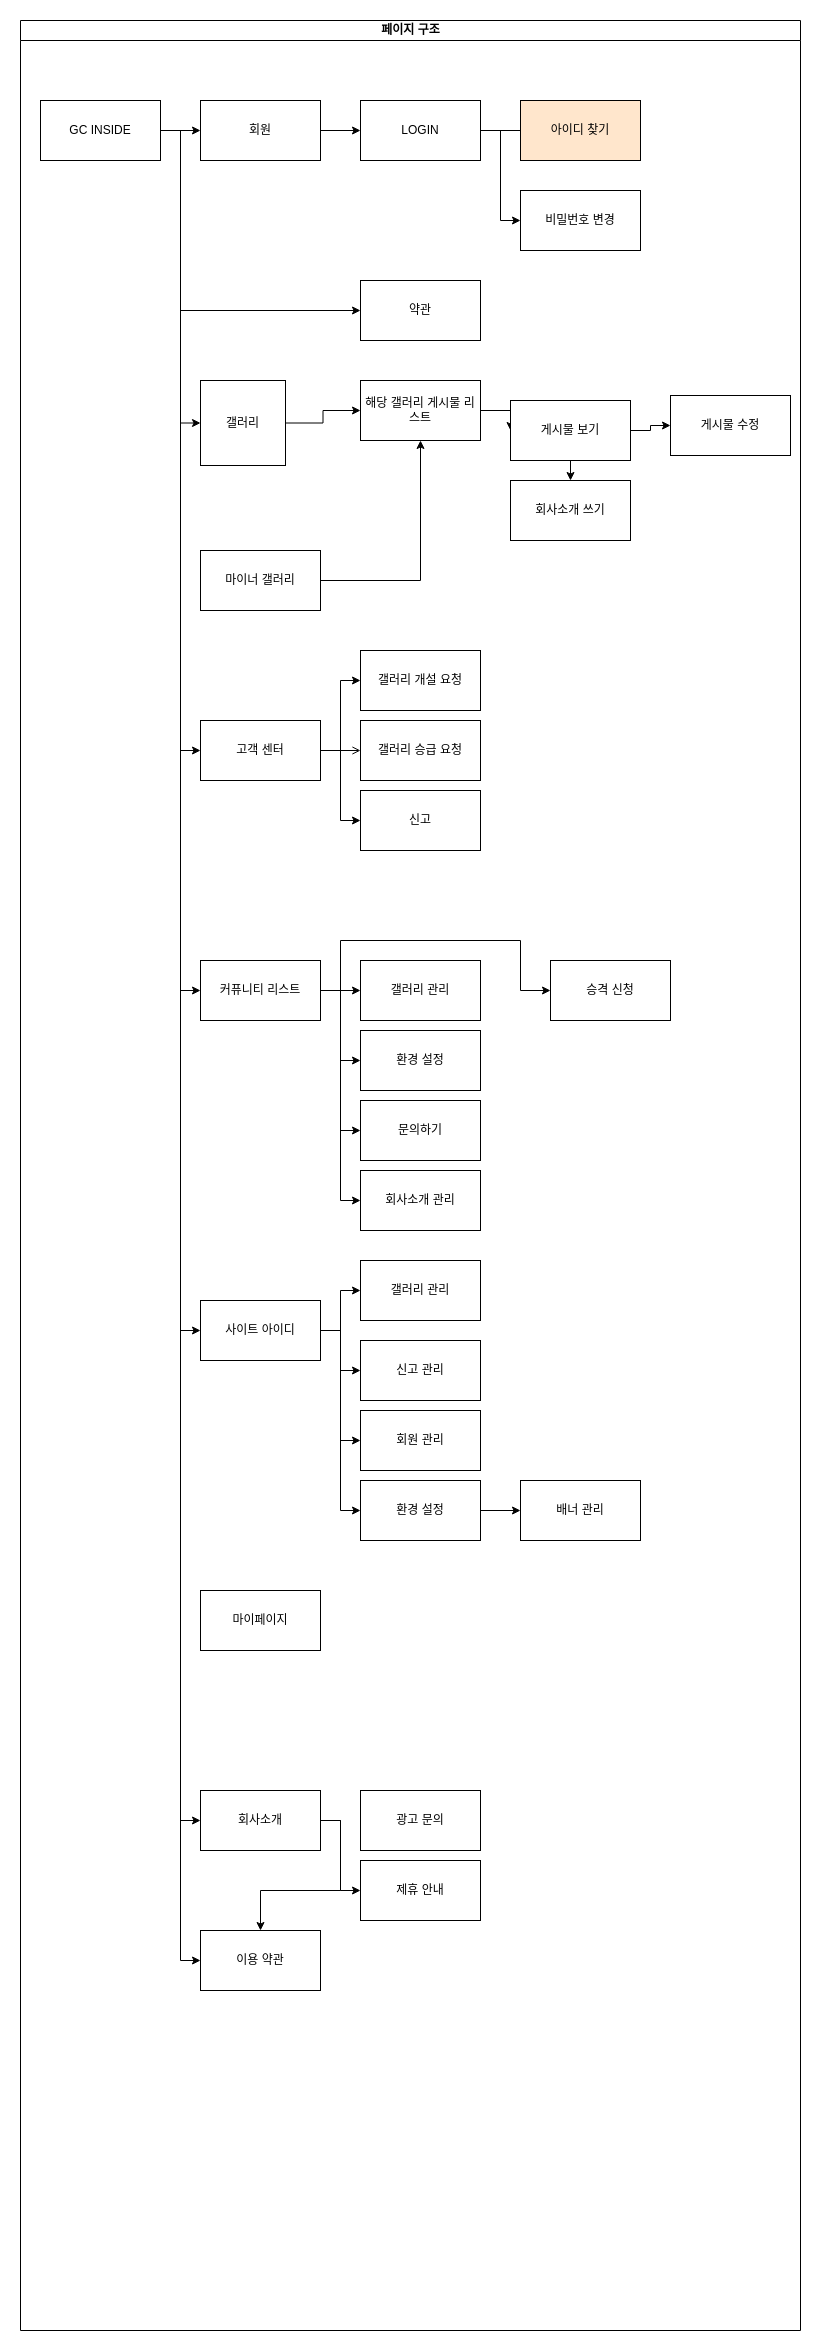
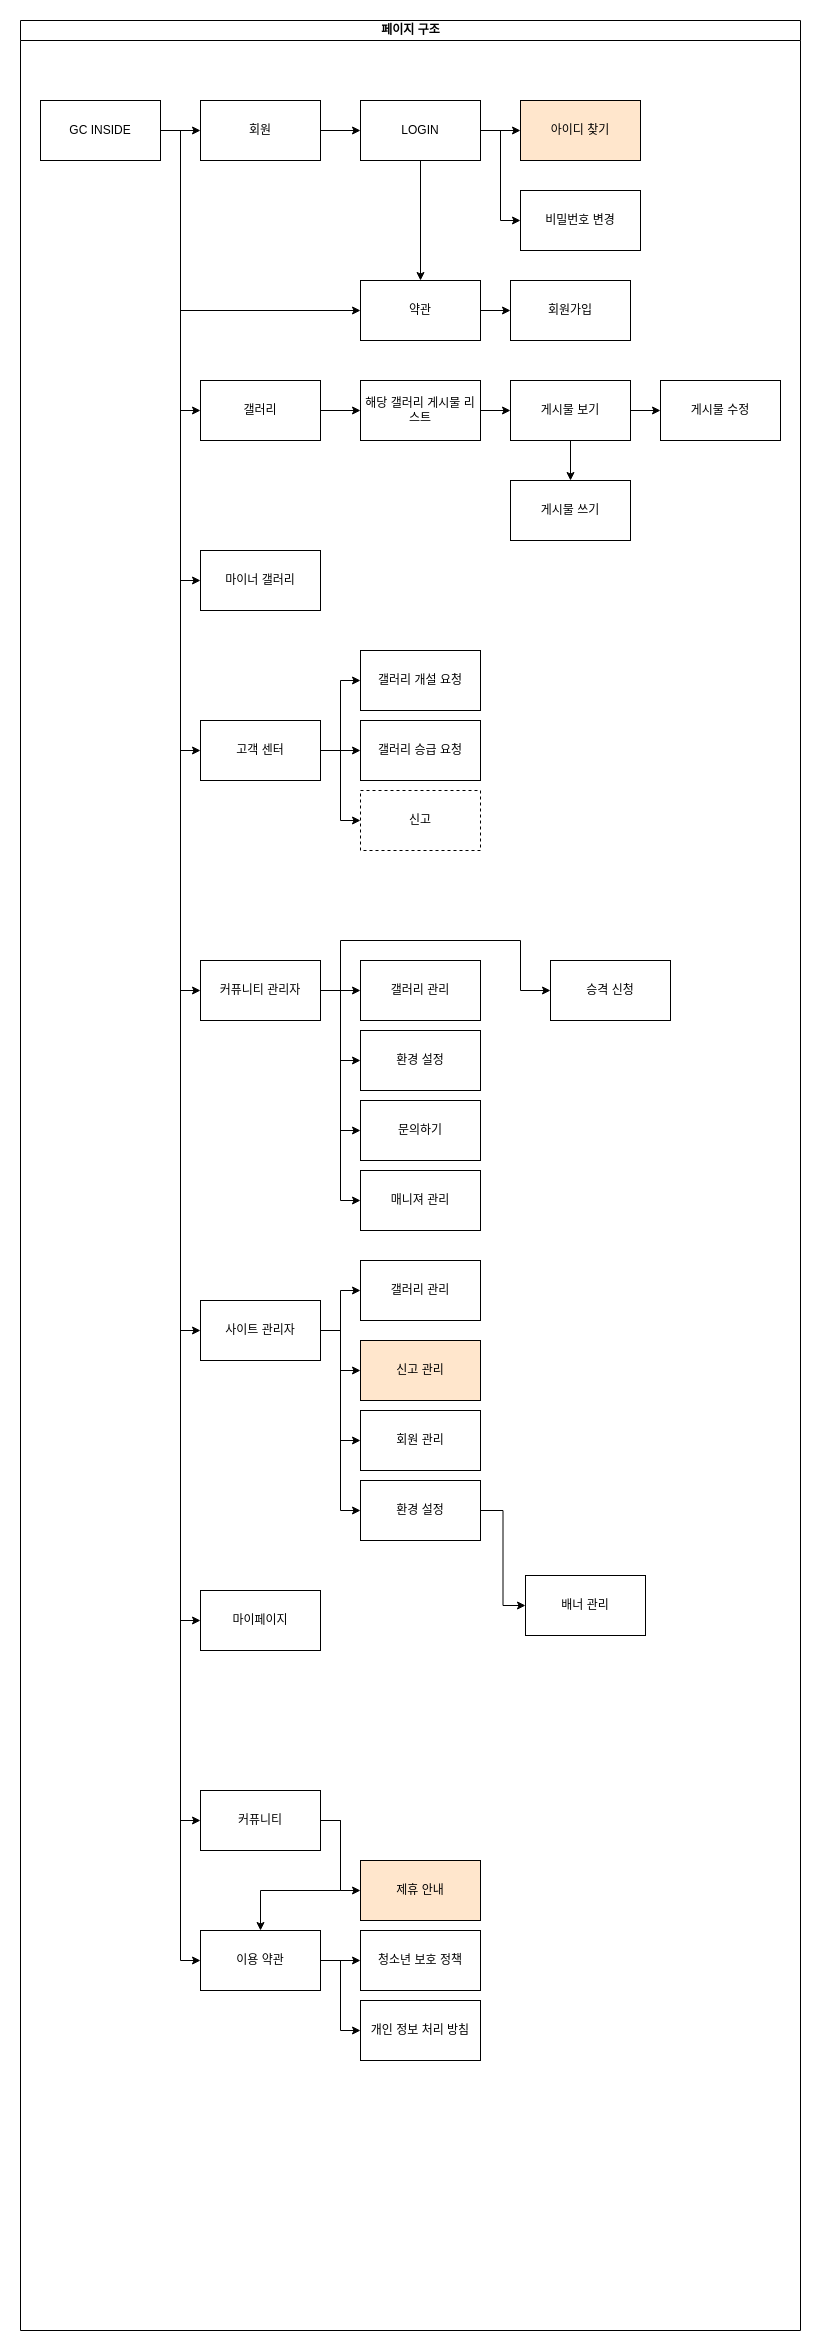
edge "LOGIN" -- "아이디 찾기": arrowhead none -> classic
edge "LOGIN" -> "약관": added
edge "약관" -> "회원가입": added
node "회원가입": added
node "갤러리": size 85x85 -> 120x60
node "게시물 수정": moved (731, 426) -> (721, 411)
node "게시물 보기": moved (571, 431) -> (571, 411)
node "회사소개 쓰기": label "회사소개 쓰기" -> "게시물 쓰기"
edge "마이너 갤러리" -> "해당 갤러리 게시물 리스트": removed
edge "GC INSIDE" -> "마이너 갤러리": added
edge "고객 센터" -> "갤러리 승급 요청": arrowhead open -> classic
node "신고": style solid -> dashed
node "커퓨니티 리스트": label "커퓨니티 리스트" -> "커퓨니티 관리자"
node "회사소개 관리": label "회사소개 관리" -> "매니져 관리"
node "사이트 아이디": label "사이트 아이디" -> "사이트 관리자"
node "신고 관리": fillcolor #ffffff -> #ffe6cc
node "배너 관리": moved (581, 1511) -> (586, 1606)
edge "GC INSIDE" -> "마이페이지": added
node "회사소개": label "회사소개" -> "커퓨니티"
node "광고 문의": removed
node "제휴 안내": fillcolor #ffffff -> #ffe6cc
edge "이용 약관" -> "청소년 보호 정책": added
node "청소년 보호 정책": added
edge "이용 약관" -> "개인 정보 처리 방침": added
node "개인 정보 처리 방침": added
